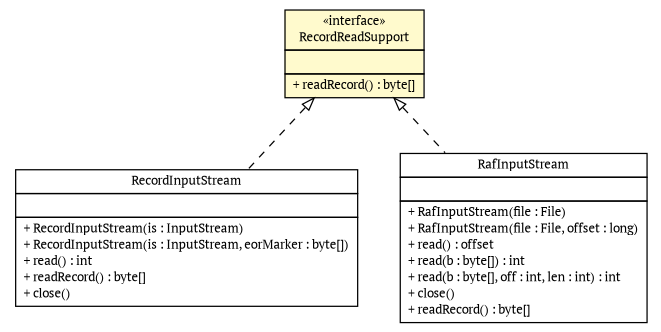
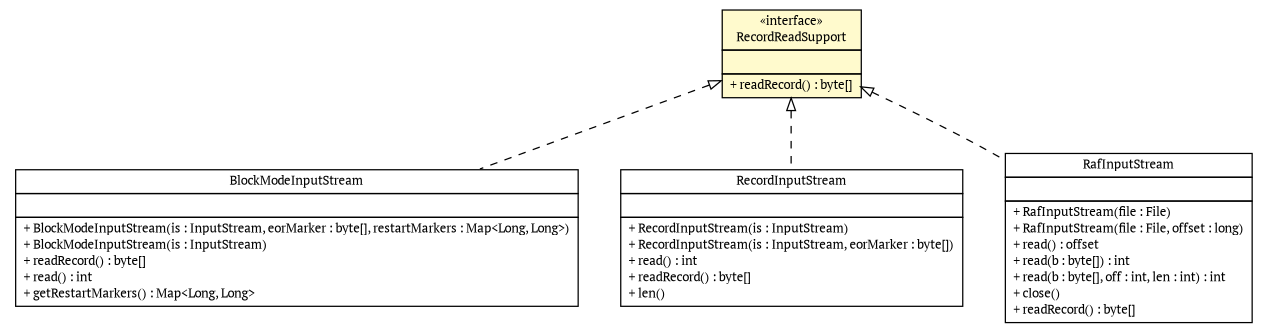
node "BlockModeInputStream": added
node "RecordInputStream": text "+ close()" -> "+ len()"
